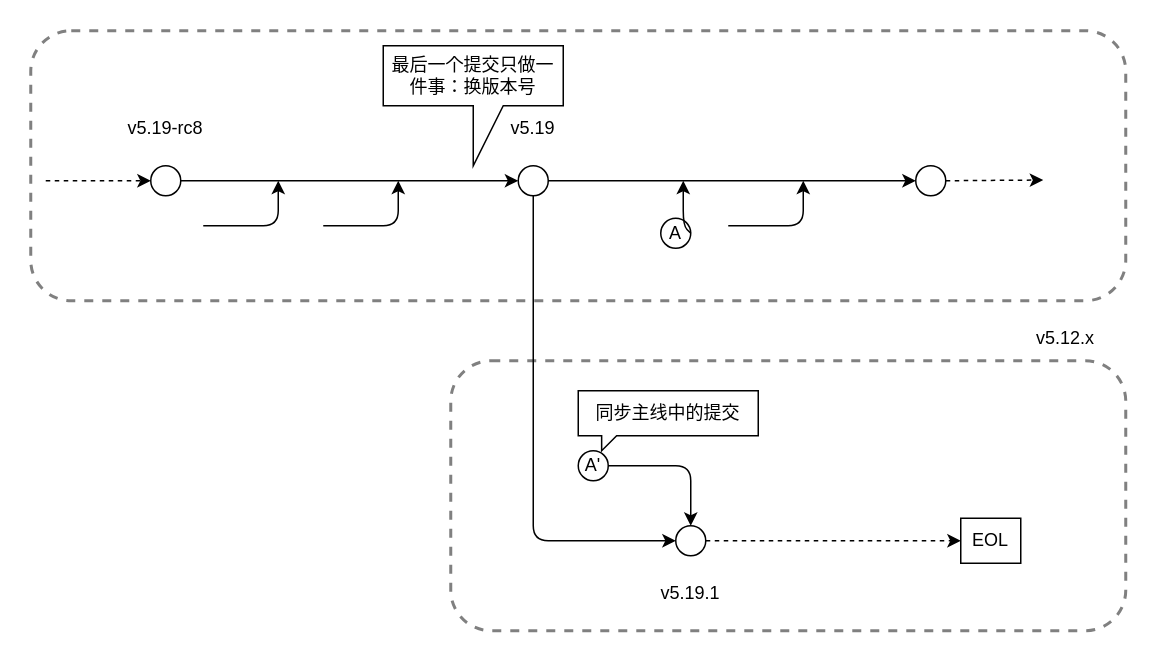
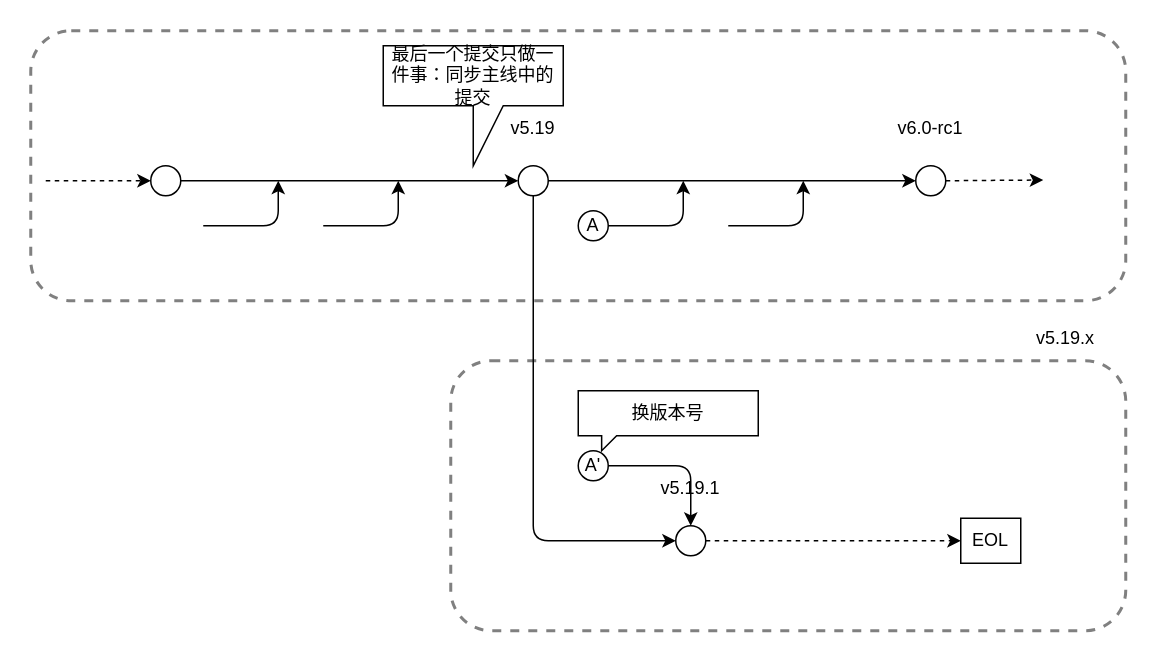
node "最后一个提交只做一件事：换版本号": label "最后一个提交只做一件事：换版本号" -> "最后一个提交只做一件事：同步主线中的提交"
node "v5.19-rc8": removed
node "v6.0-rc1": added
node "A": moved (676, 233) -> (593, 226)
node "v5.12.x": label "v5.12.x" -> "v5.19.x"
node "同步主线中的提交": label "同步主线中的提交" -> "换版本号"
node "v5.19.1": moved (691, 593) -> (691, 488)
